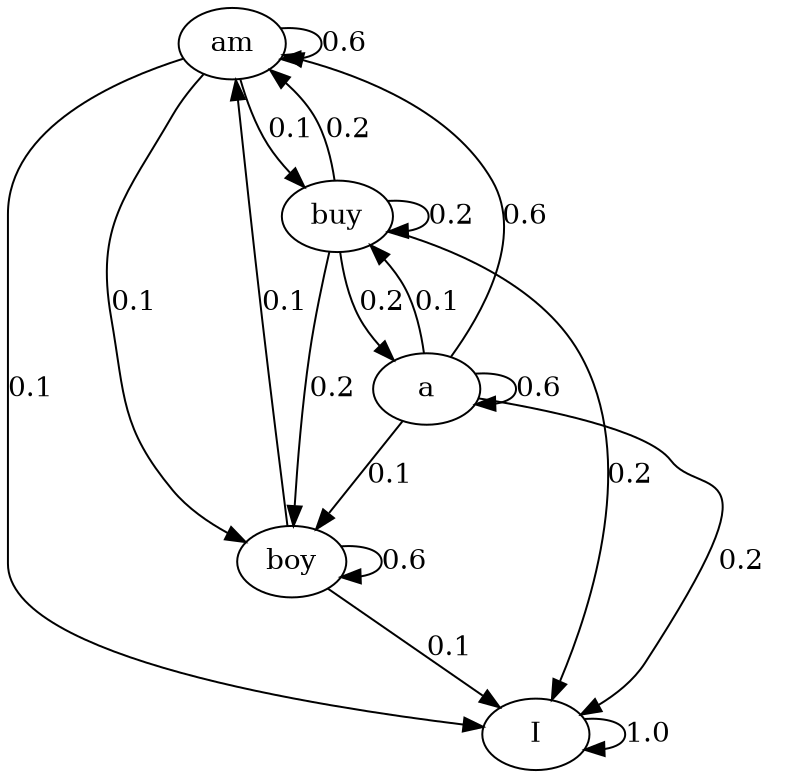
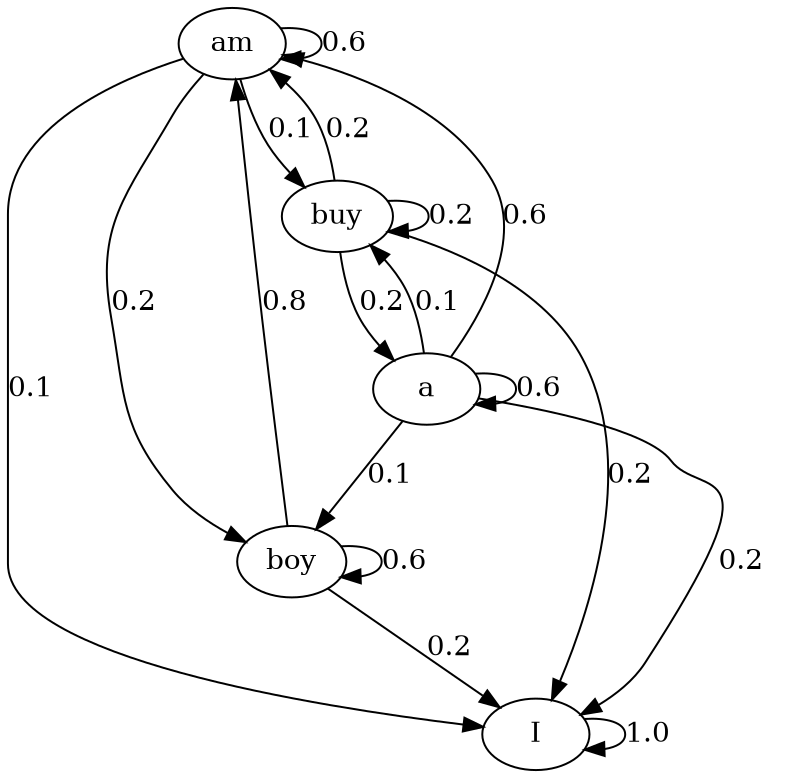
edge "am" -> "boy": label "0.1" -> "0.2"
edge "boy" -> "am": label "0.1" -> "0.8"
edge "buy" -> "boy": removed, label "0.2"
edge "boy" -> "I": label "0.1" -> "0.2"
